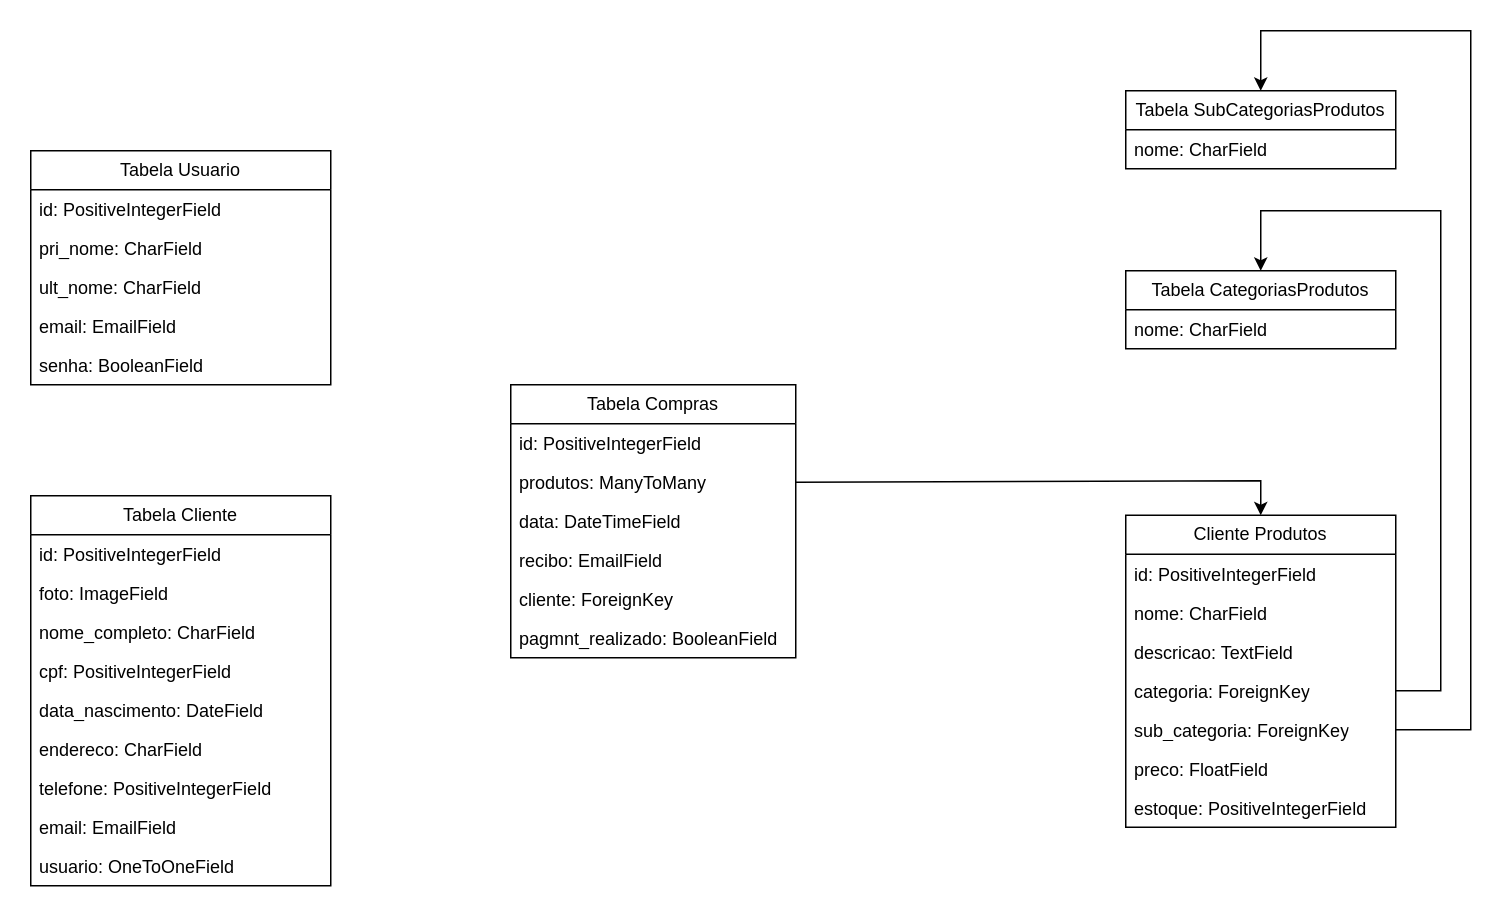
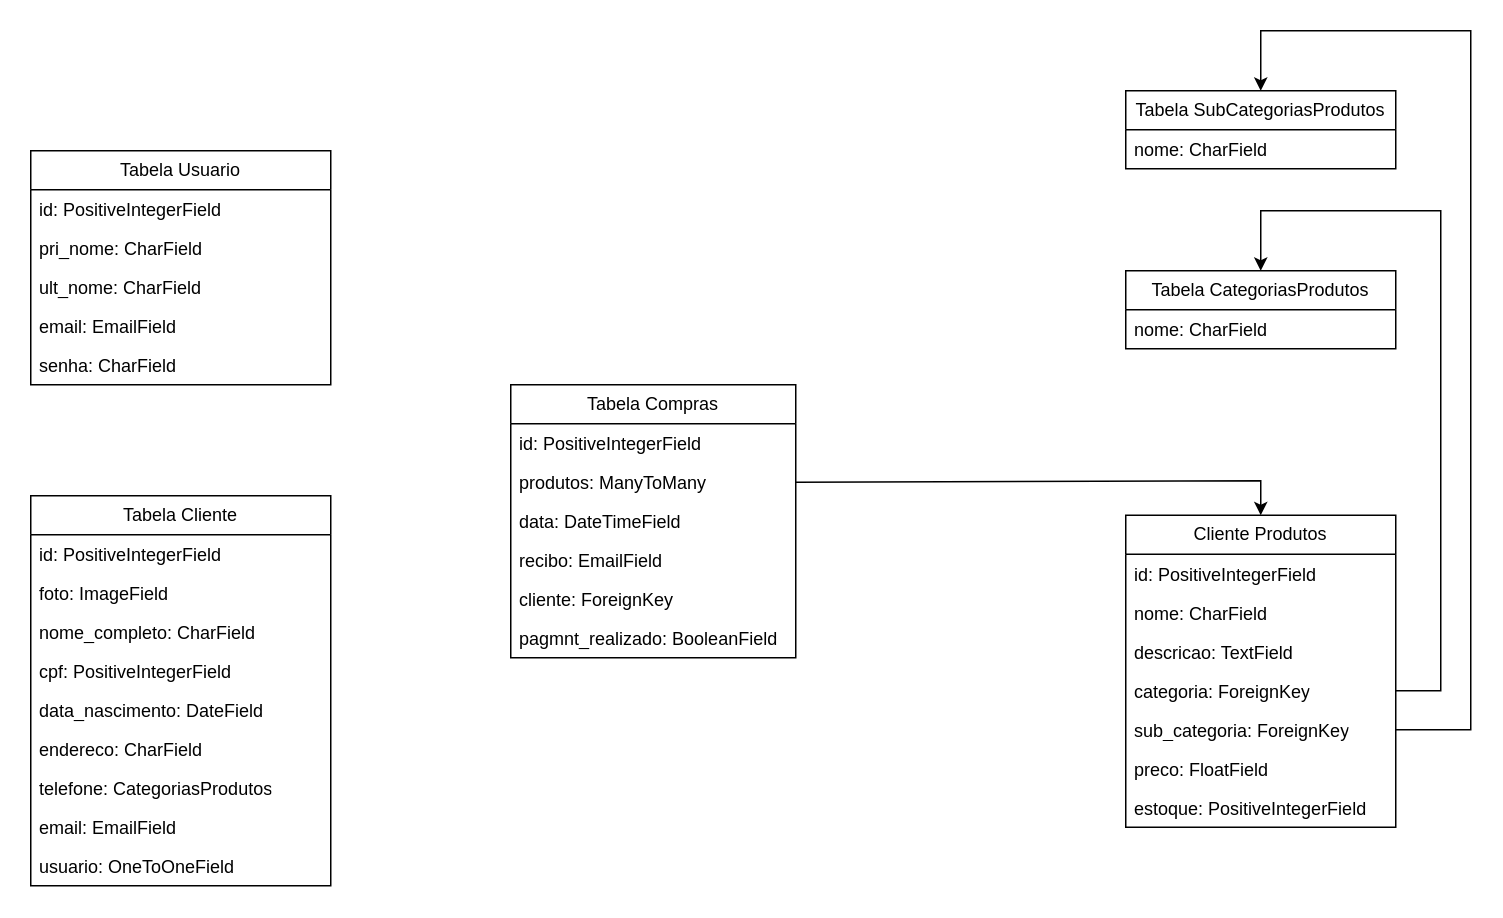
node "senha: BooleanField": label "senha: BooleanField" -> "senha: CharField"
node "telefone: PositiveIntegerField": label "telefone: PositiveIntegerField" -> "telefone: CategoriasProdutos"
